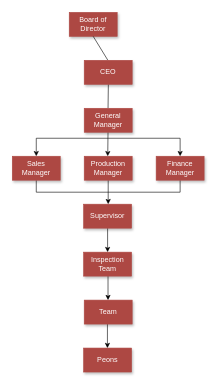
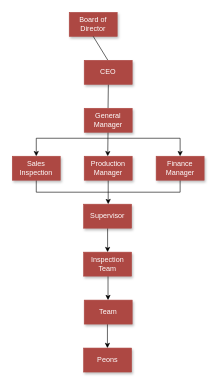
node "Sales Manager": label "Sales Manager" -> "Sales Inspection"
